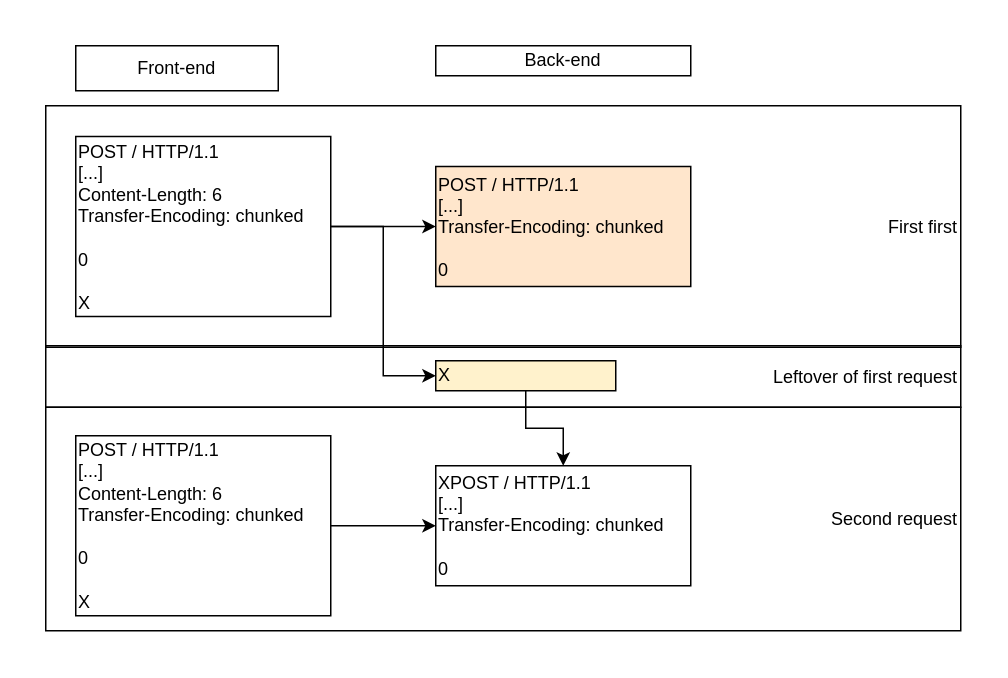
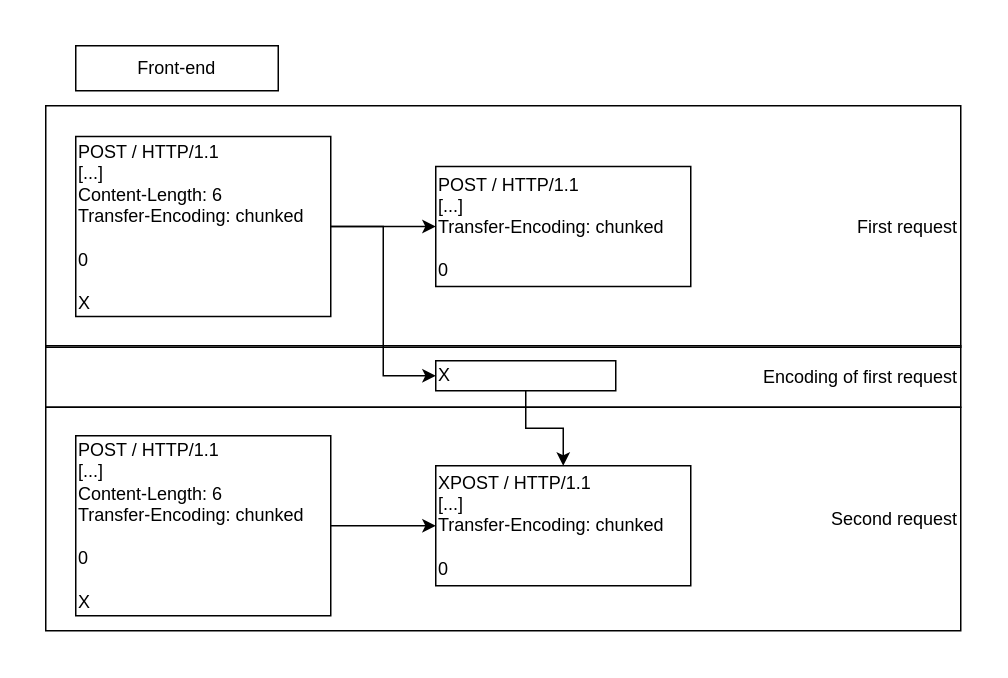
node "Back-end": removed
node "POST / HTTP/1.1 [...] Transfer-Encoding: chunked 0": fillcolor #ffe6cc -> #ffffff
node "First first": label "First first" -> "First request"
node "X": fillcolor #fff2cc -> #ffffff
node "Leftover of first request": label "Leftover of first request" -> "Encoding of first request"
